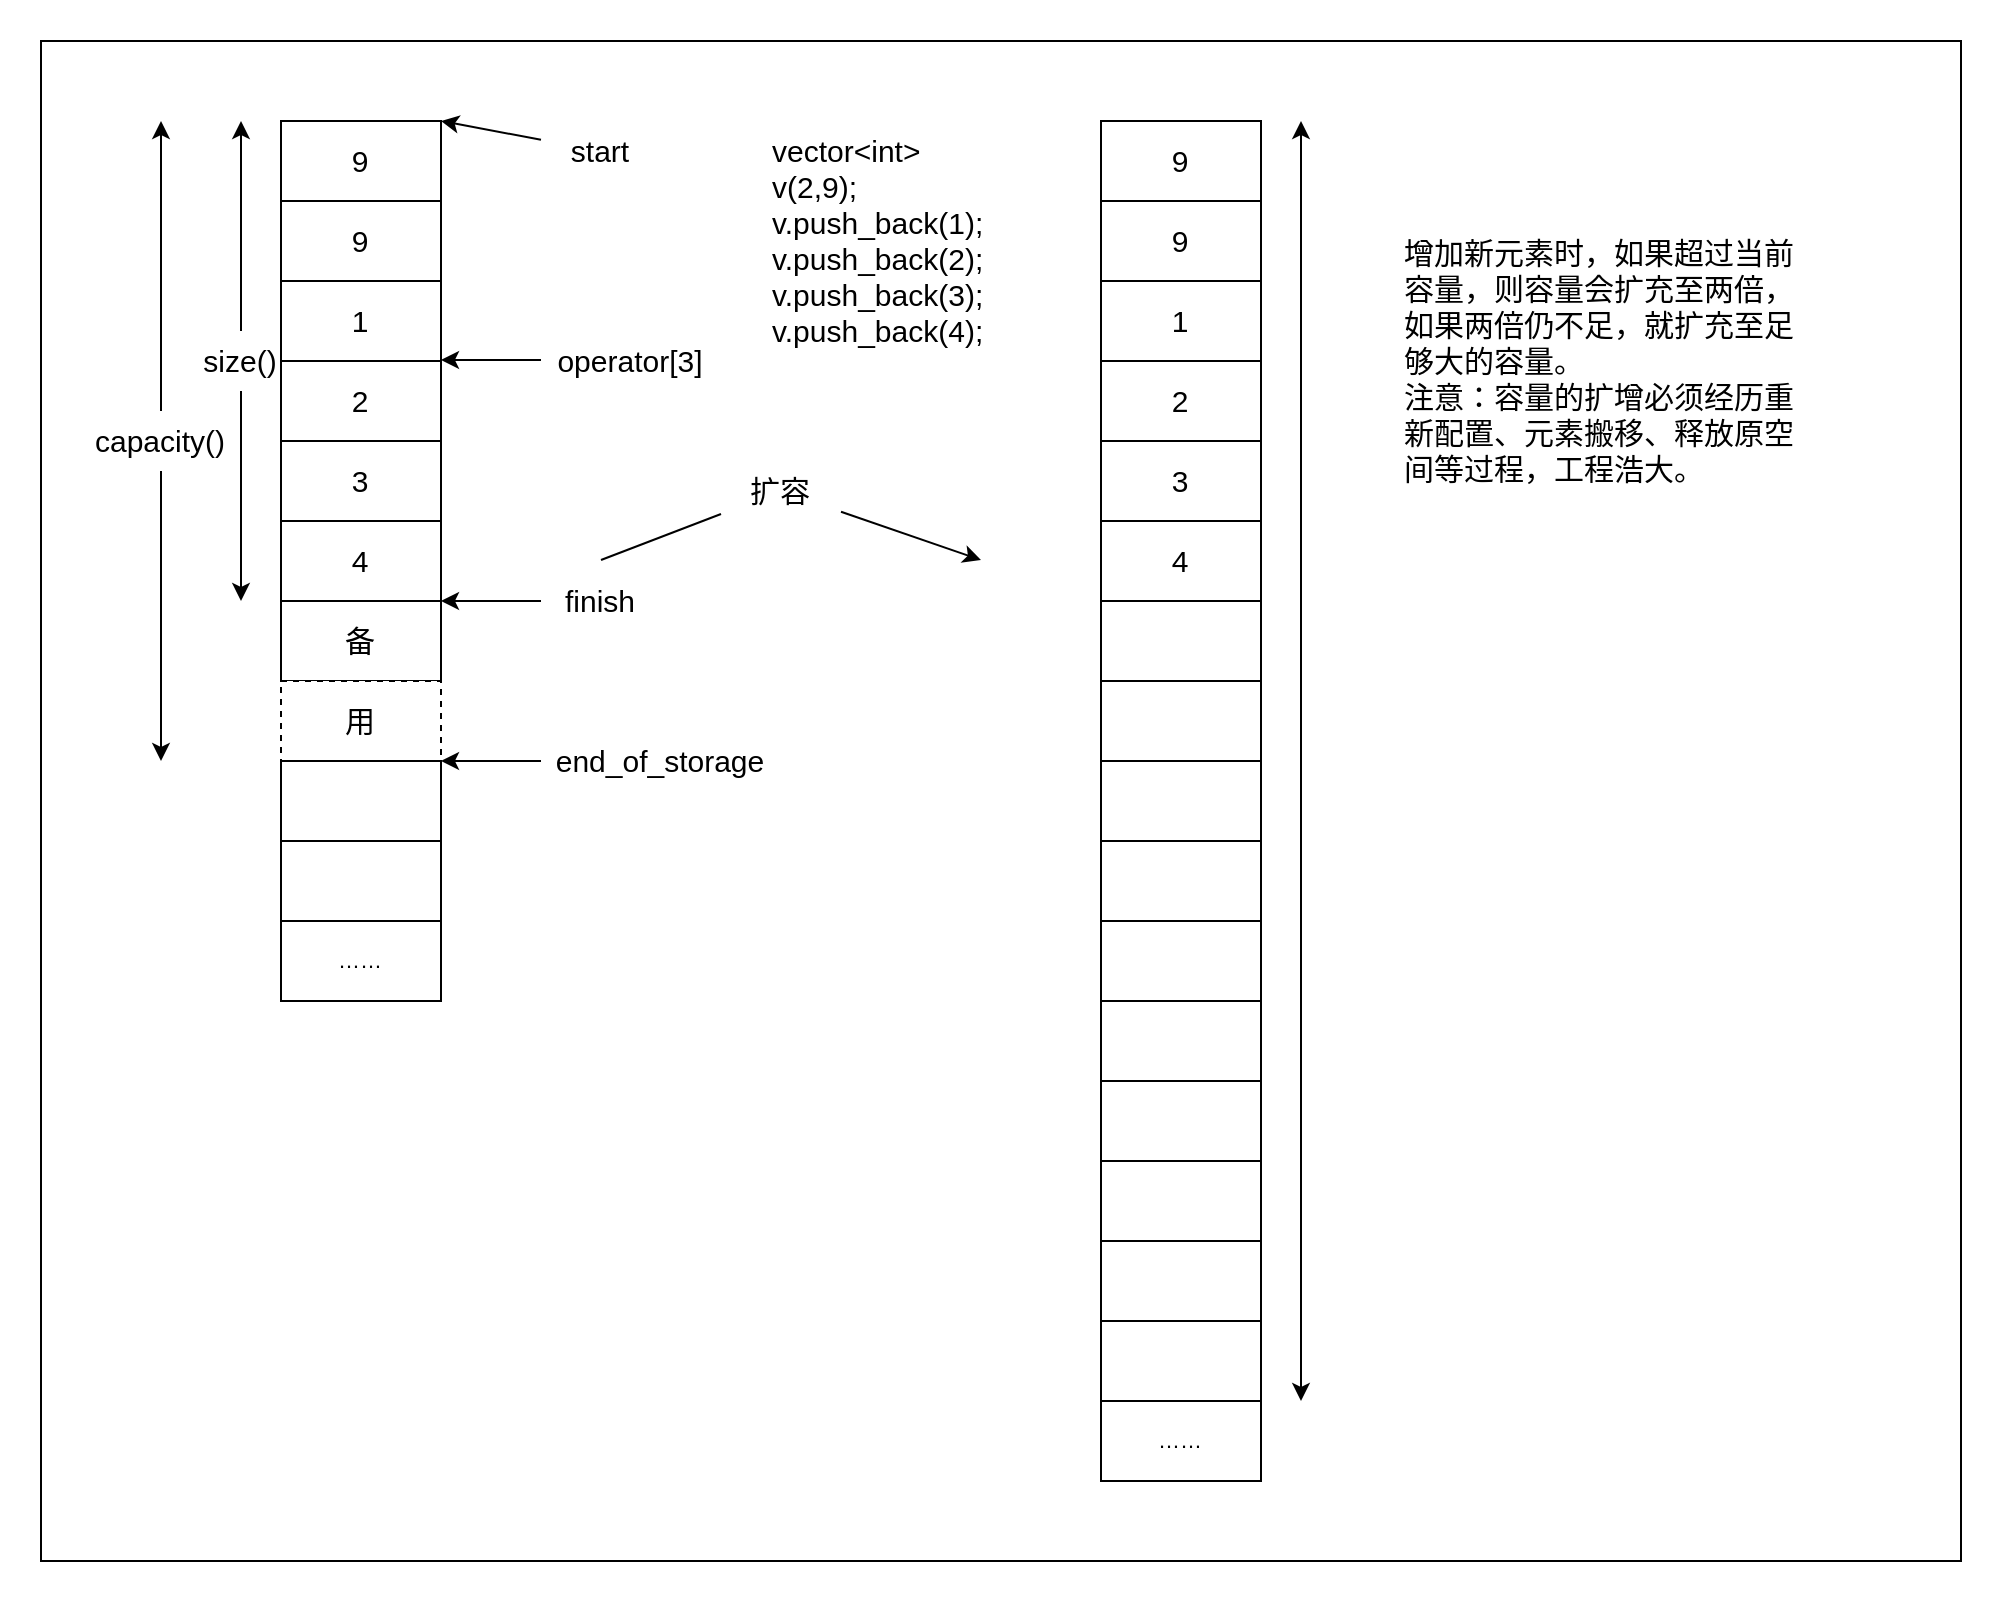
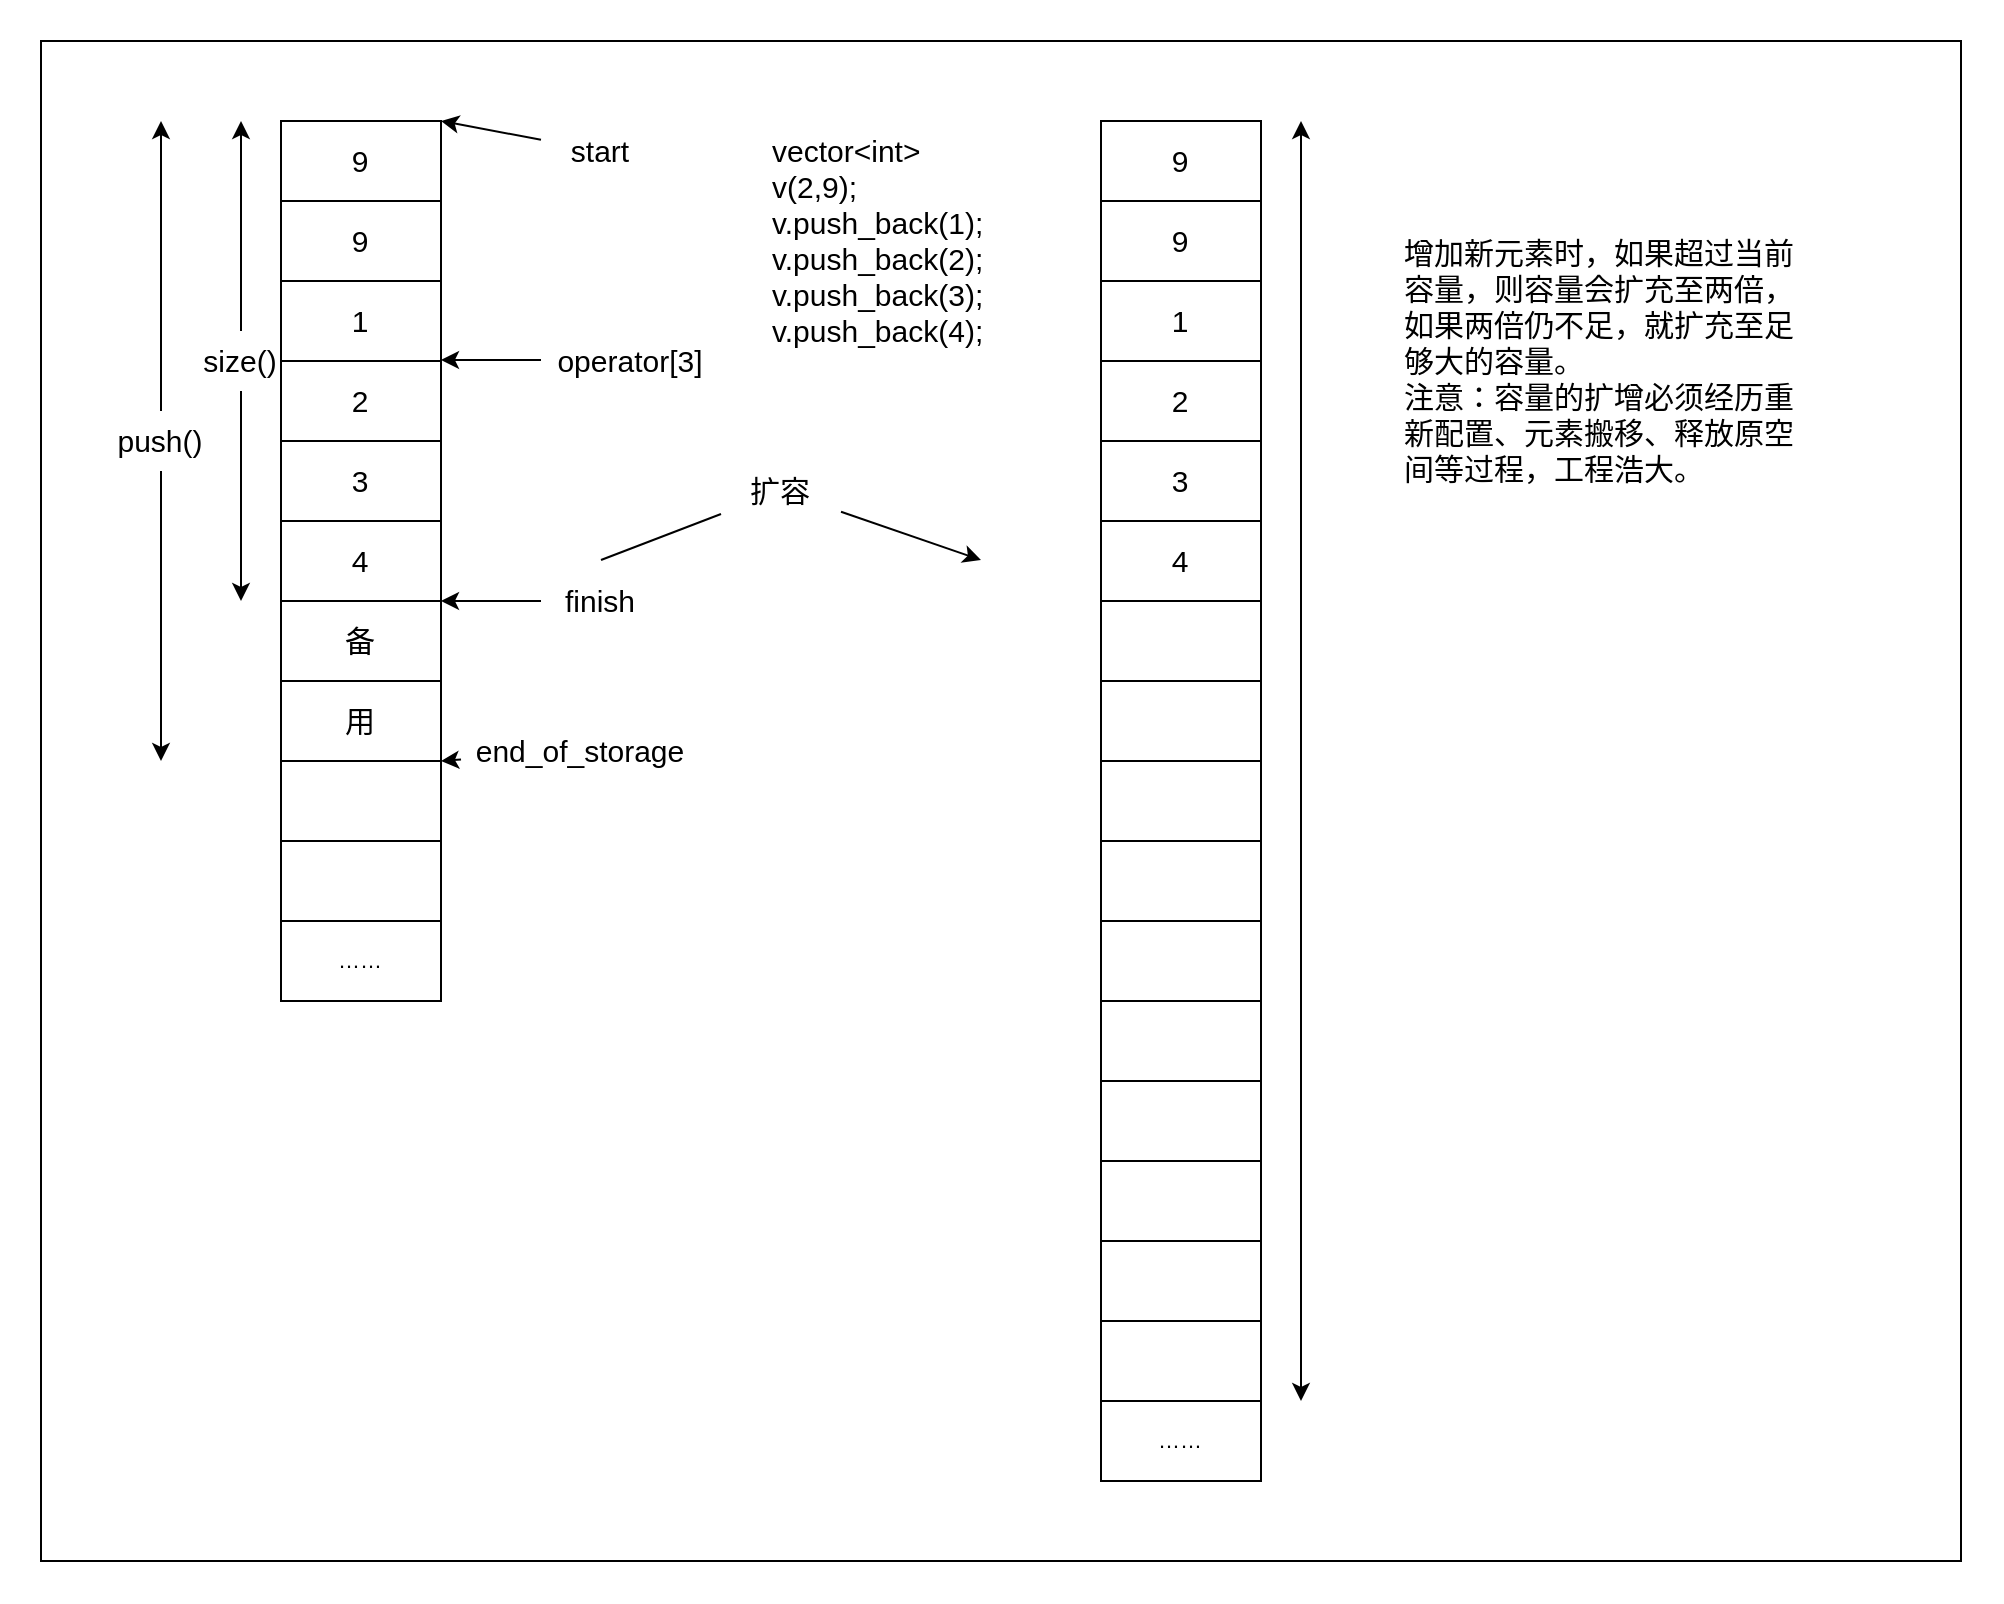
node "capacity()": label "capacity()" -> "push()"
node "用": style dashed -> solid
node "end_of_storage": moved (661, 761) -> (581, 751)
